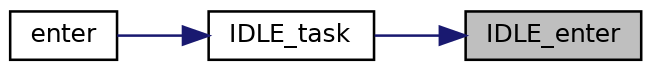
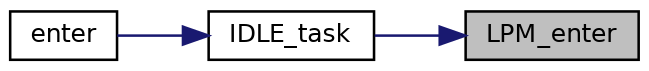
node "IDLE_enter": label "IDLE_enter" -> "LPM_enter"
